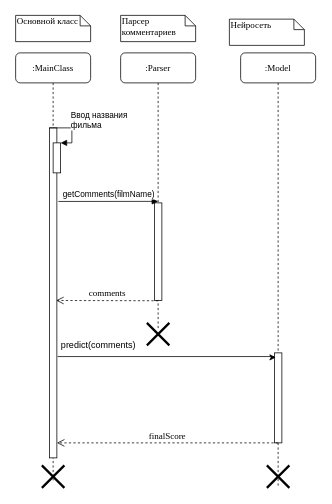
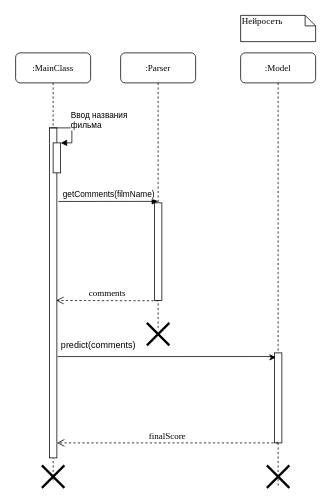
node "Основной класс": removed
node "Парсер комментариев": removed
node "Нейросеть": moved (267, 32) -> (278, 29)
